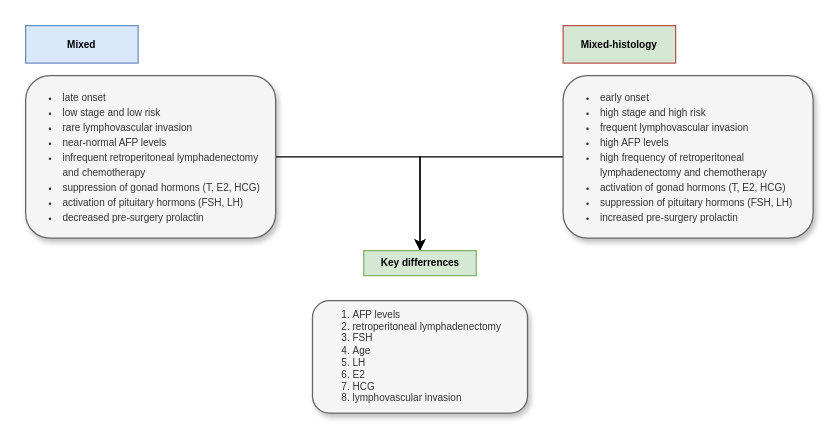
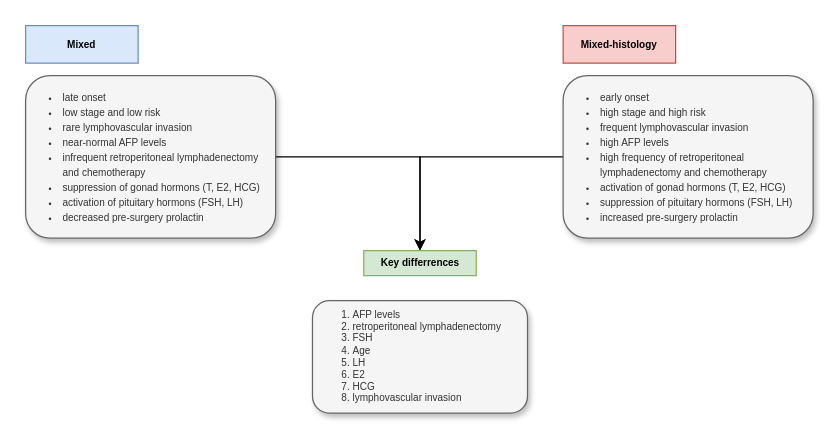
node "Mixed-histology": fillcolor #d5e8d4 -> #f8cecc
